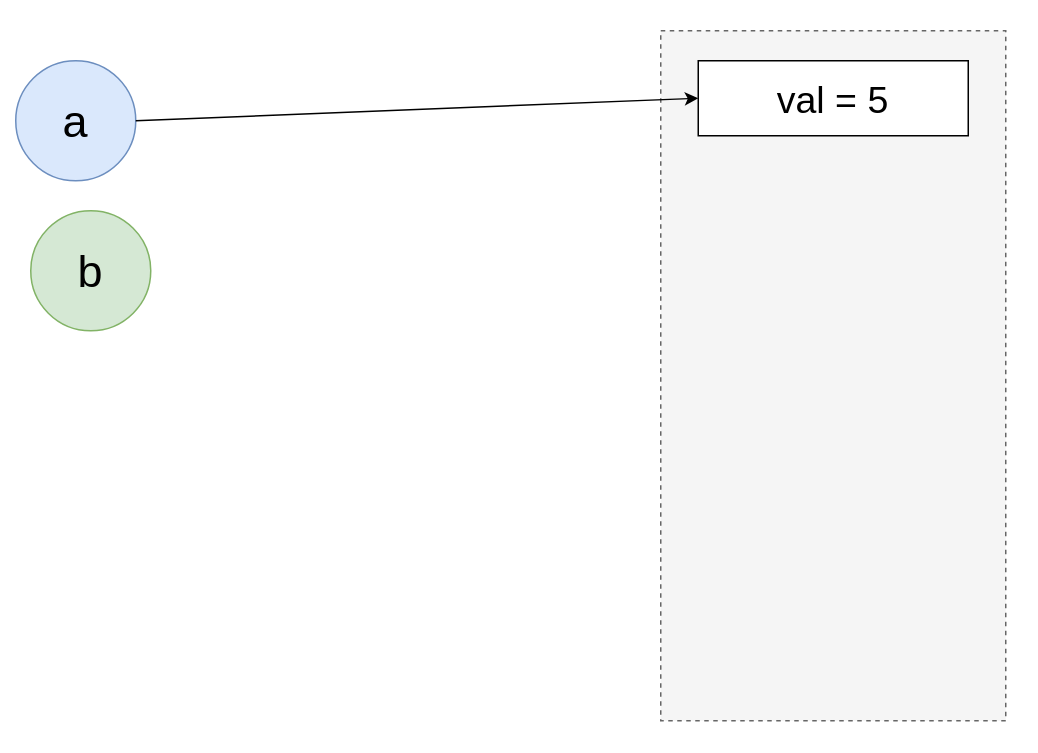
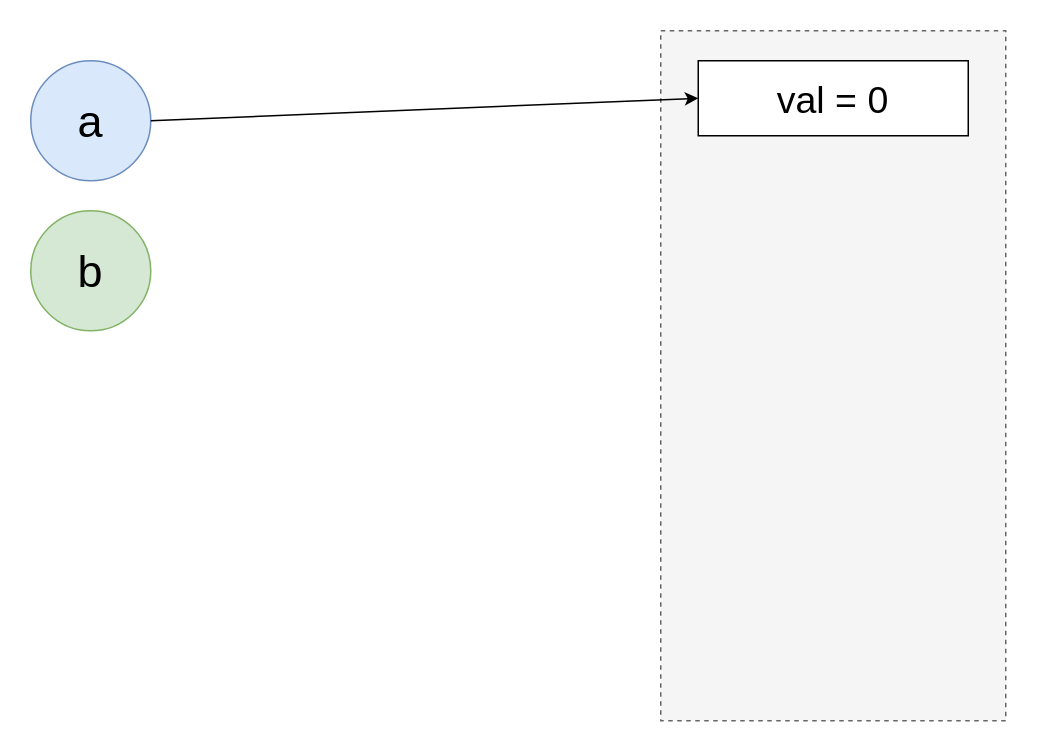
node "val = 5": label "val = 5" -> "val = 0"
node "a": moved (76, 121) -> (91, 121)
